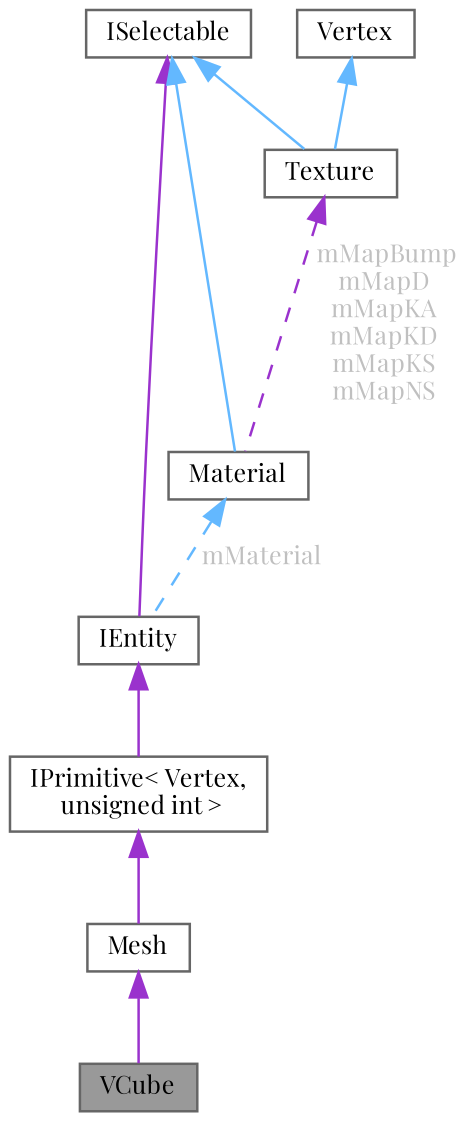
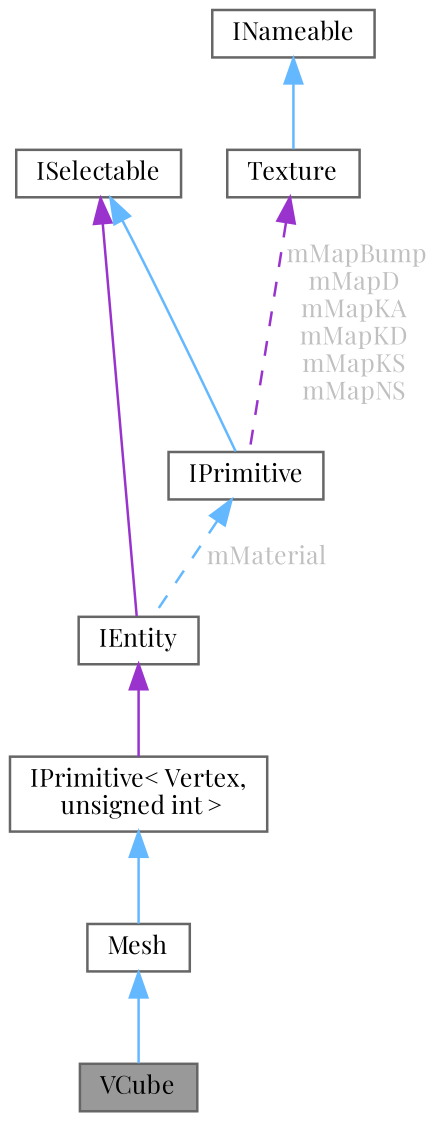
node "Vertex": label "Vertex" -> "INameable"
edge "Texture" -> "ISelectable": removed
node "Material": label "Material" -> "IPrimitive"
edge "Mesh" -> "IPrimitive< Vertex, unsigned int >": color darkorchid3 -> steelblue1
edge "VCube" -> "Mesh": color darkorchid3 -> steelblue1
